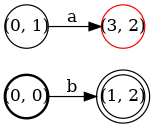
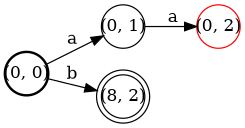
node "(3, 2)": label "(3, 2)" -> "(0, 2)"
edge "(0, 0)" -> "(0, 1)": added, label "a"
node "(1, 2)": label "(1, 2)" -> "(8, 2)"
